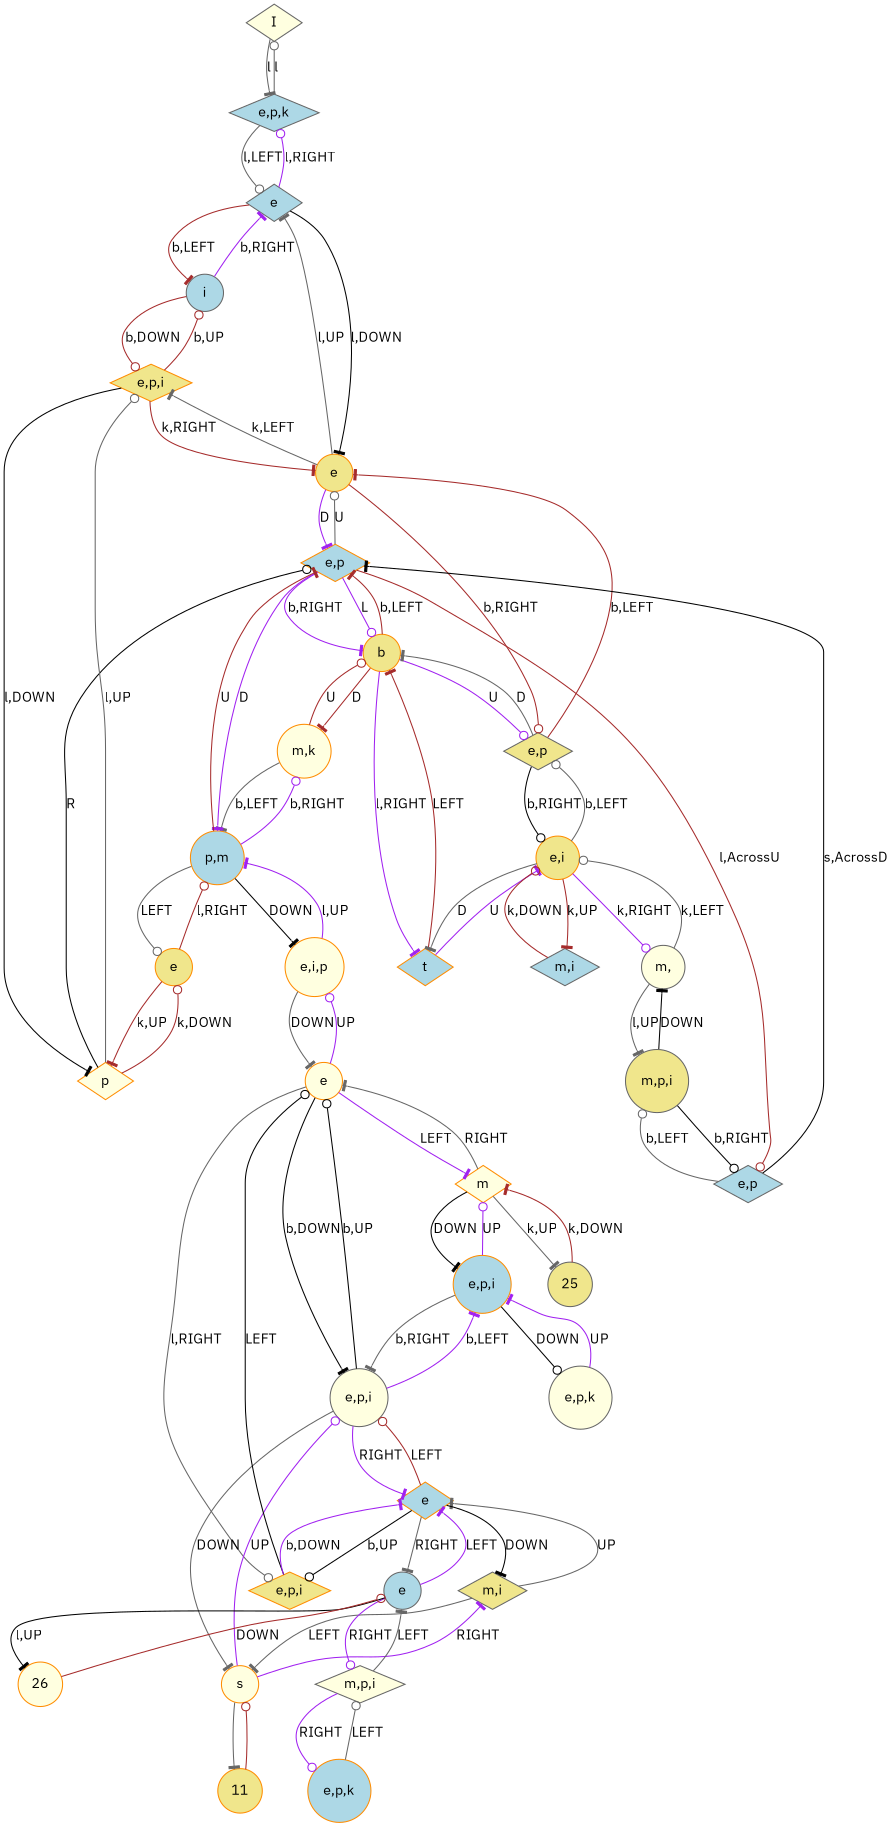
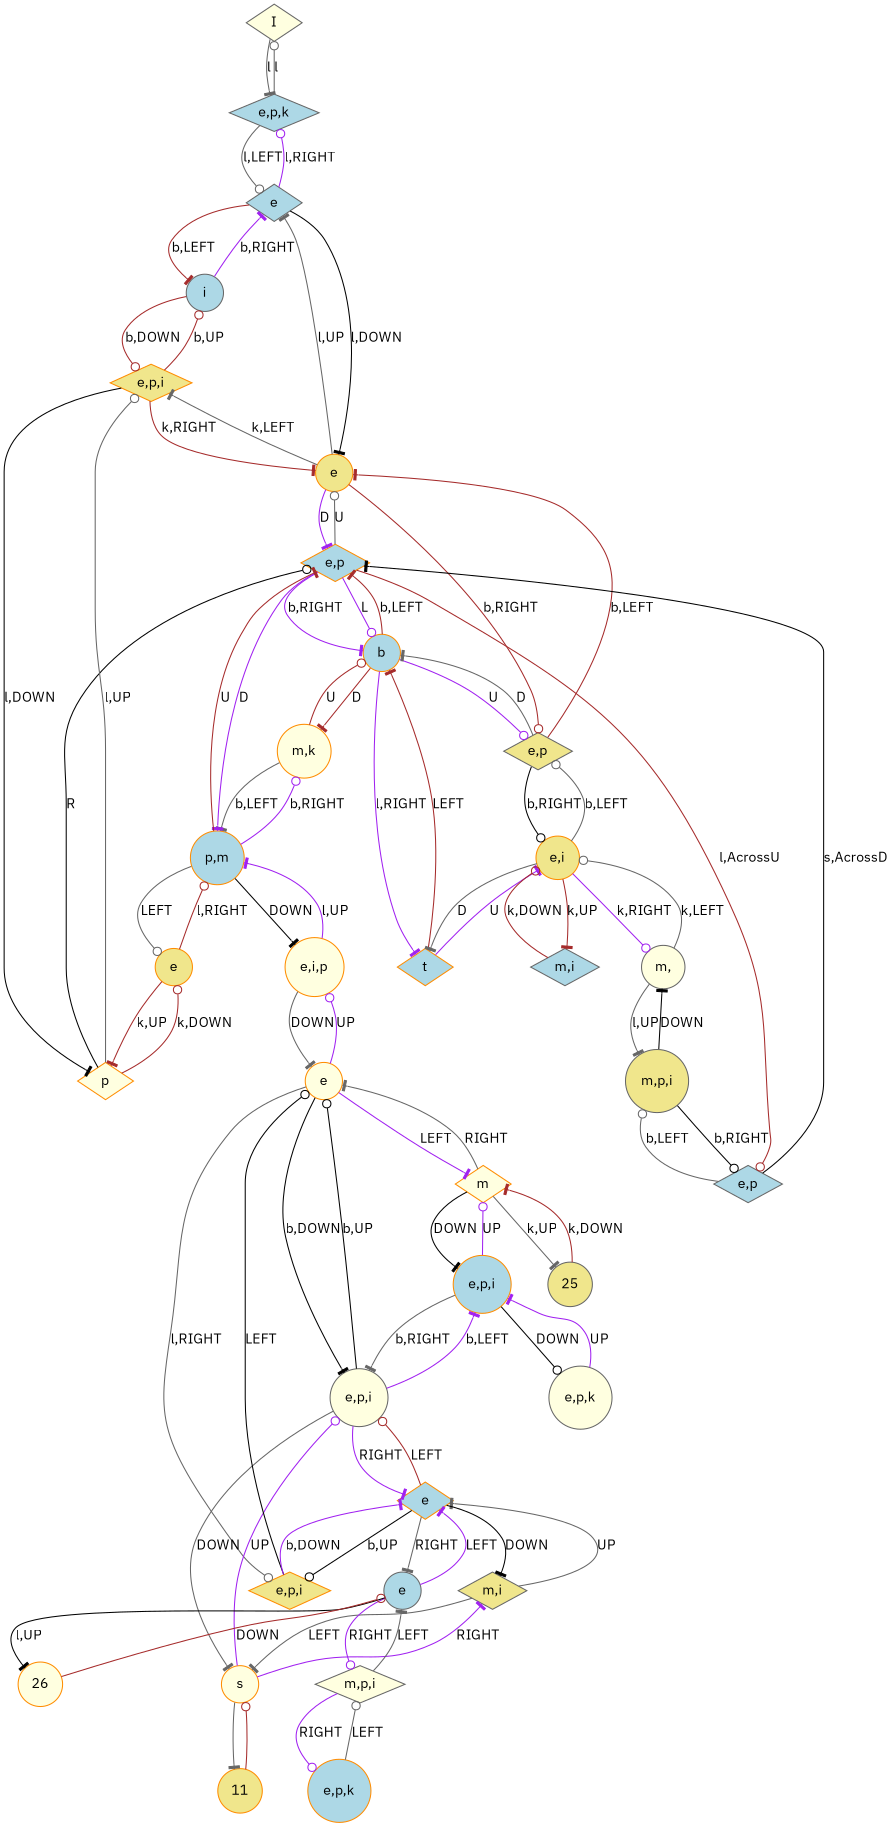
node "b": fillcolor khaki -> lightblue
